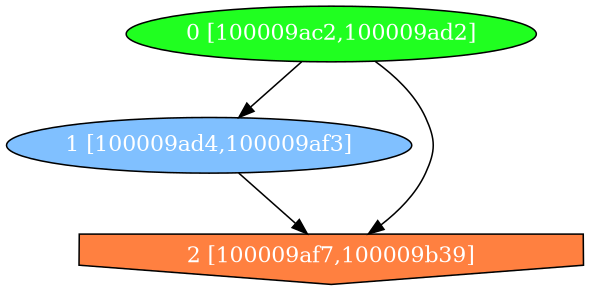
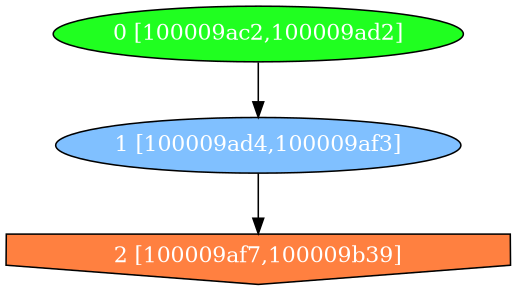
edge "0 [100009ac2,100009ad2]" -> "2 [100009af7,100009b39]": removed
